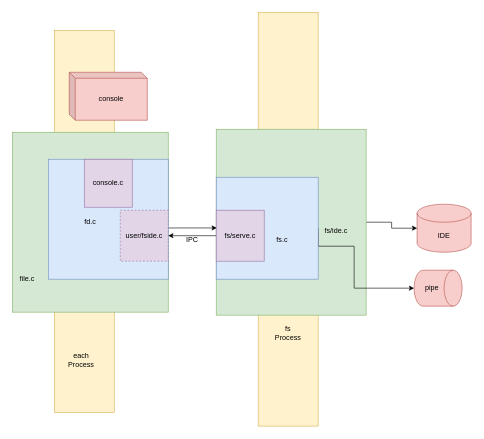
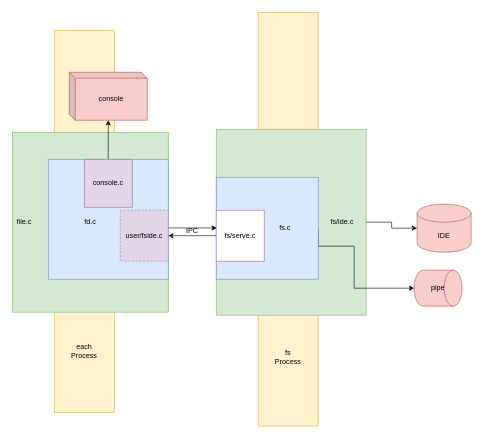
edge "console.c" -> "console": added
node "fs/ide.c": moved (336, 231) -> (342, 222)
node "fs/serve.c": fillcolor #e1d5e7 -> #ffffff
node "IPC": moved (192, 240) -> (192, 231)
node "fs.c": moved (282, 240) -> (285, 228)
node "file.c": moved (27, 279) -> (24, 222)
node "pipe": moved (432, 288) -> (438, 288)
node "fs Process": moved (288, 333) -> (288, 357)
node "each Process": moved (81, 360) -> (84, 351)
